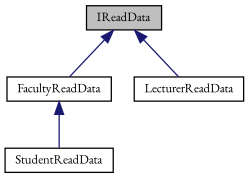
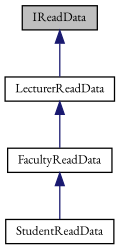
edge "FacultyReadData" -> "IReadData": now "FacultyReadData" -> "LecturerReadData"
